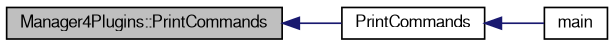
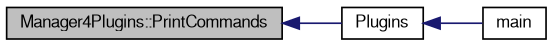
node "PrintCommands": label "PrintCommands" -> "Plugins"
